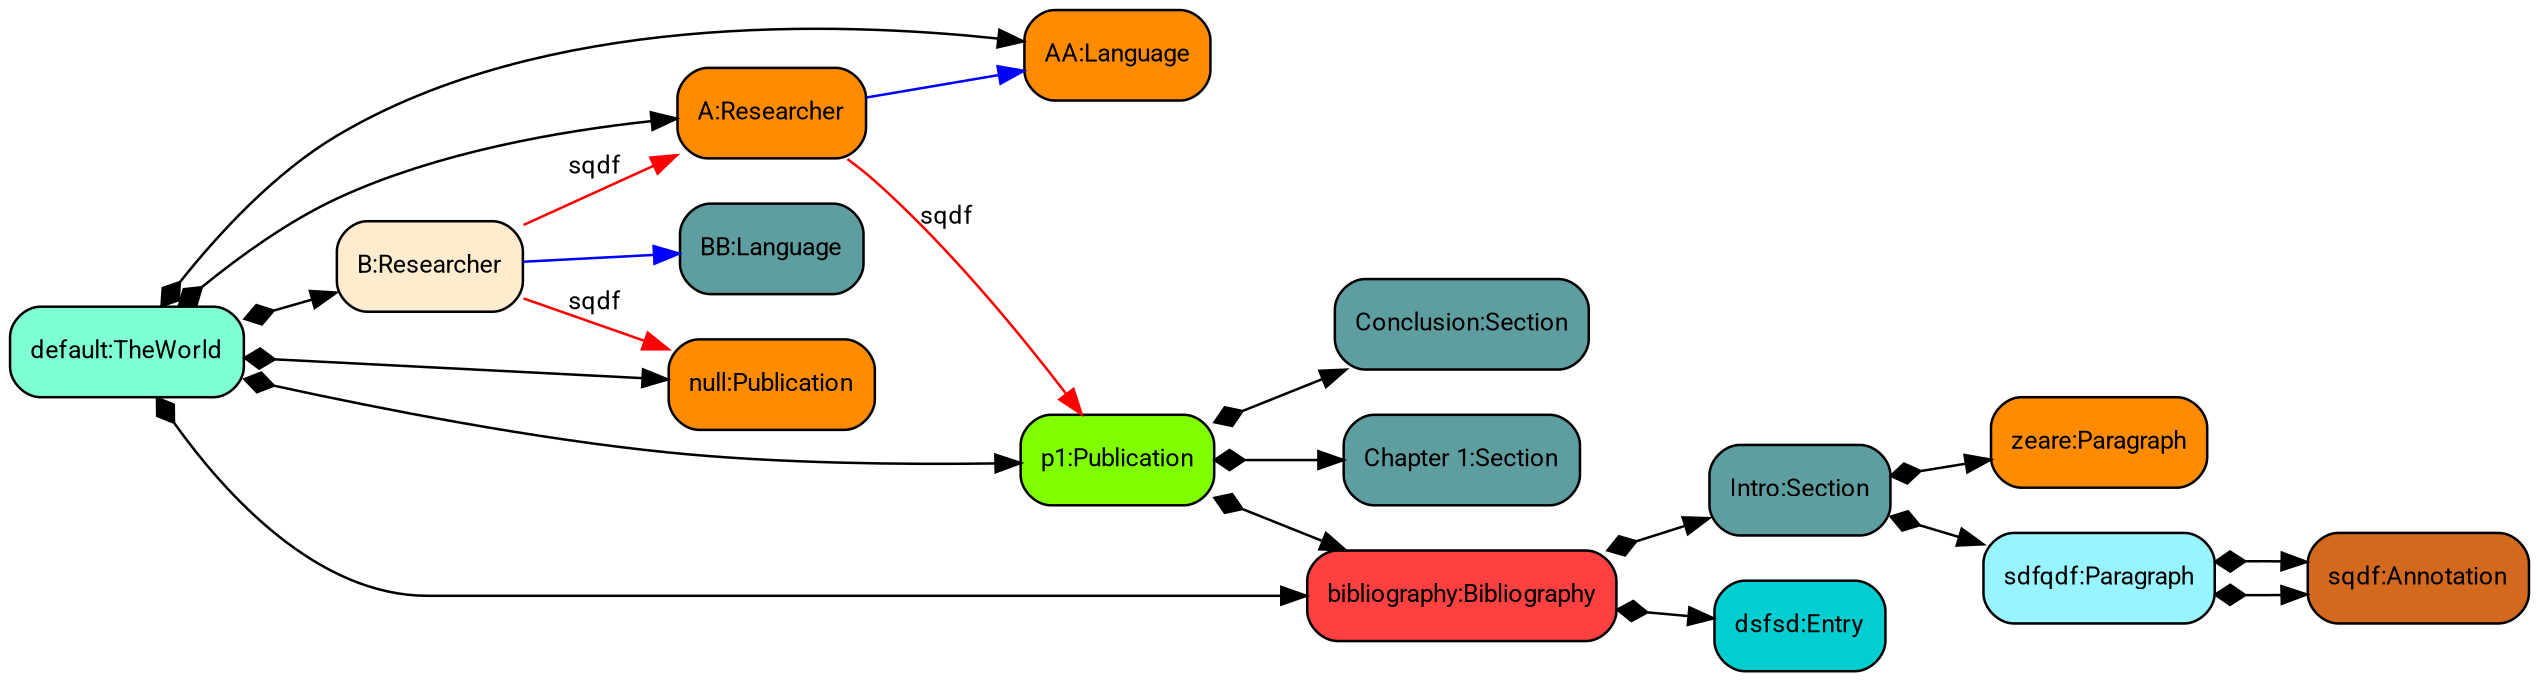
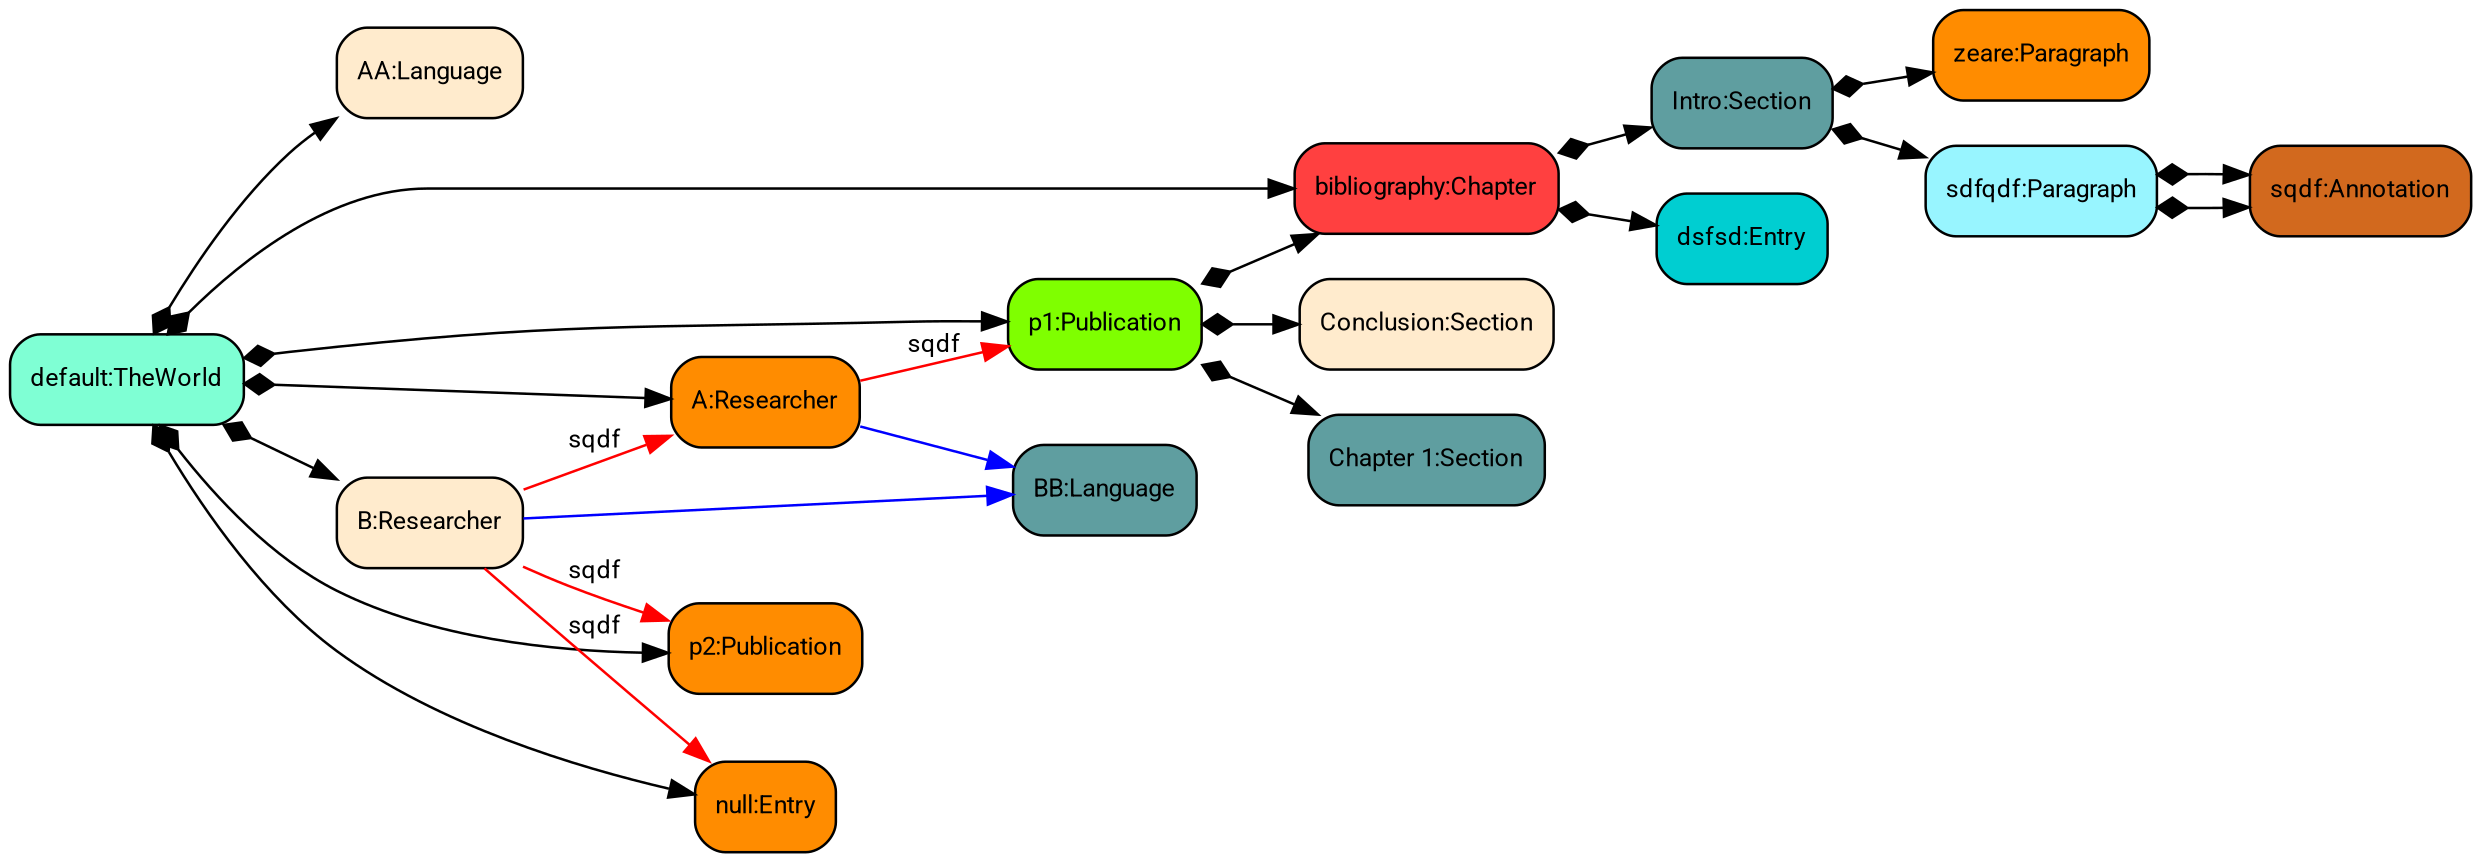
node "AA:Language": fillcolor darkorange -> blanchedalmond
edge "A:Researcher" -> "AA:Language": now "A:Researcher" -> "BB:Language"
node "Conclusion:Section": fillcolor cadetblue -> blanchedalmond
node "null:Publication": label "null:Publication" -> "null:Entry"
node "bibliography:Bibliography": label "bibliography:Bibliography" -> "bibliography:Chapter"
node "p2:Publication": added
